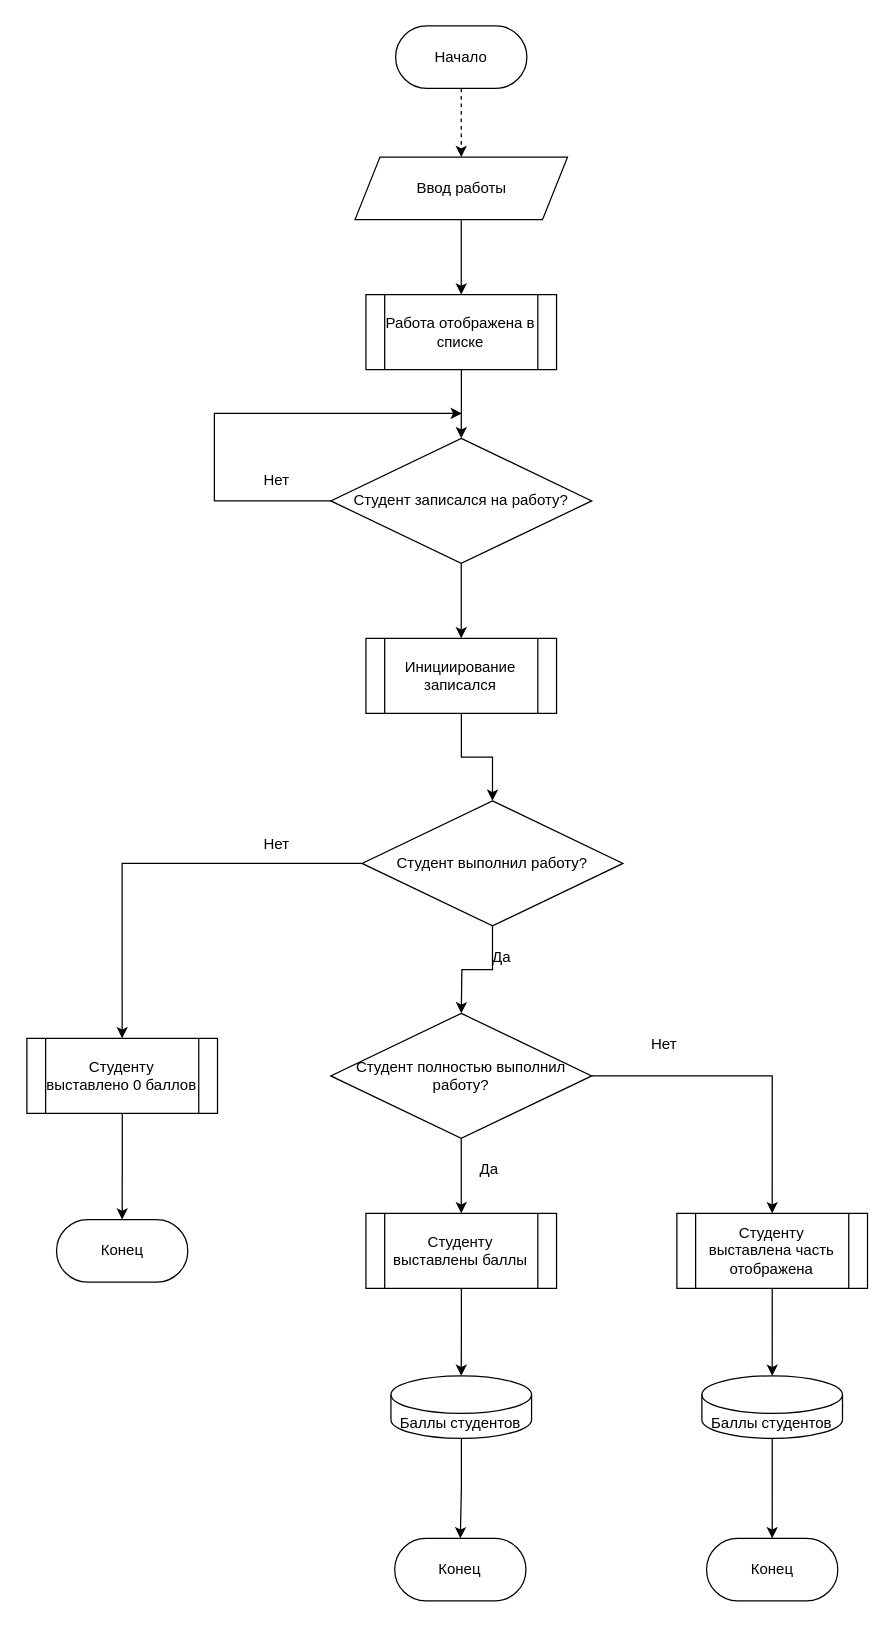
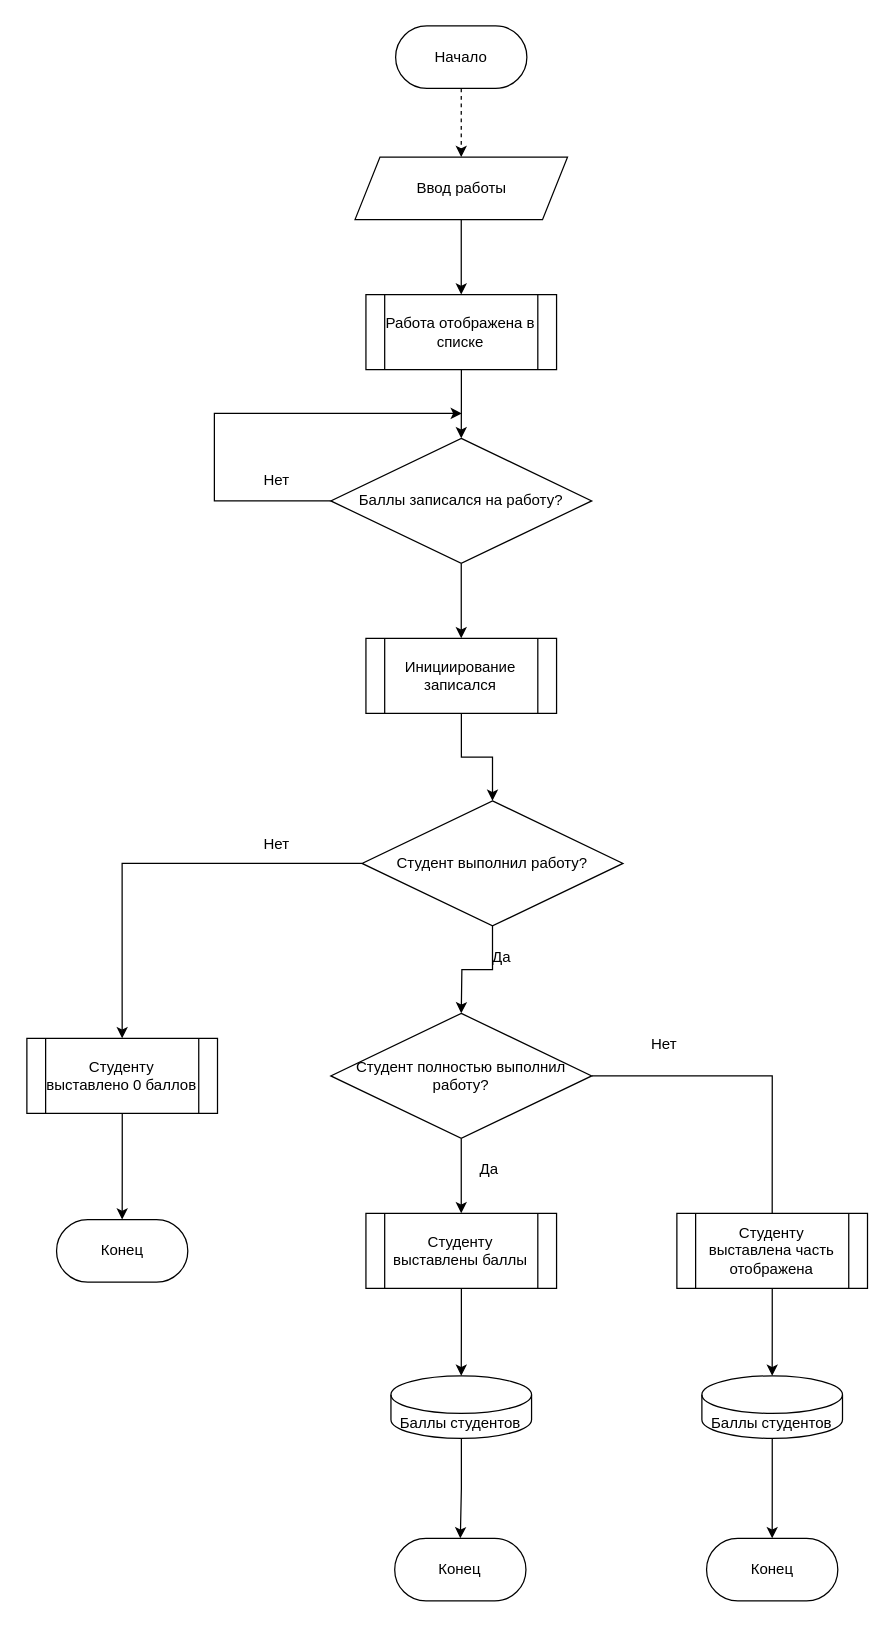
node "Студент записался на работу?": label "Студент записался на работу?" -> "Баллы записался на работу?"
edge "Студент полностью выполнил работу?" -> "Студенту выставлена часть отображена": arrowhead classic -> none
